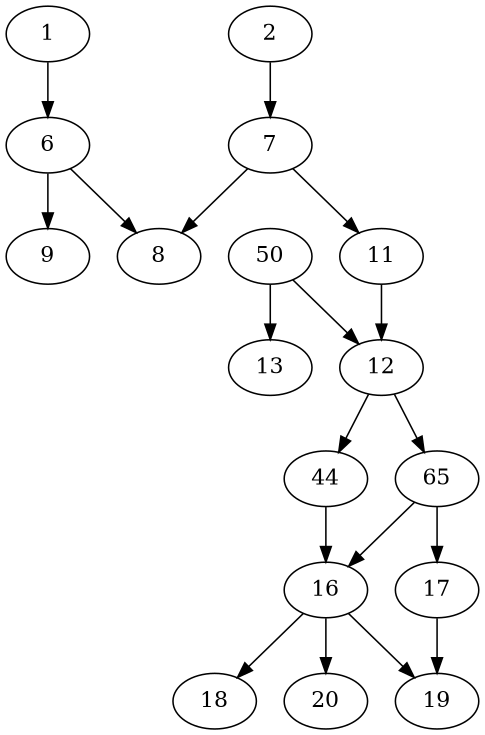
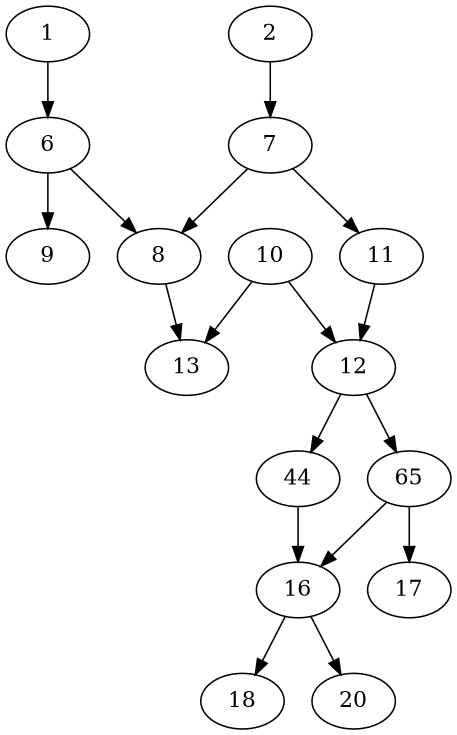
node "50": label "50" -> "10"
edge "8" -> "13": added
node "19": removed
